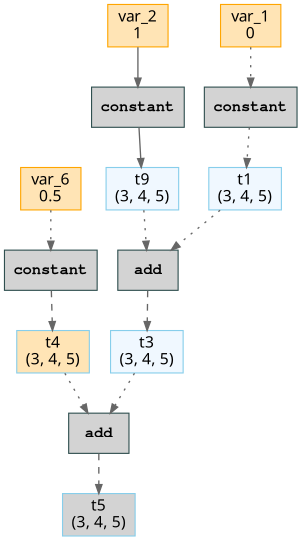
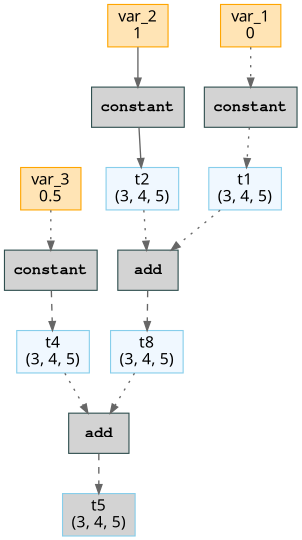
node "var_6 0.5": label "var_6 0.5" -> "var_3 0.5"
node "t9 (3, 4, 5)": label "t9 (3, 4, 5)" -> "t2 (3, 4, 5)"
node "t4 (3, 4, 5)": fillcolor moccasin -> aliceblue
node "t3 (3, 4, 5)": label "t3 (3, 4, 5)" -> "t8 (3, 4, 5)"
